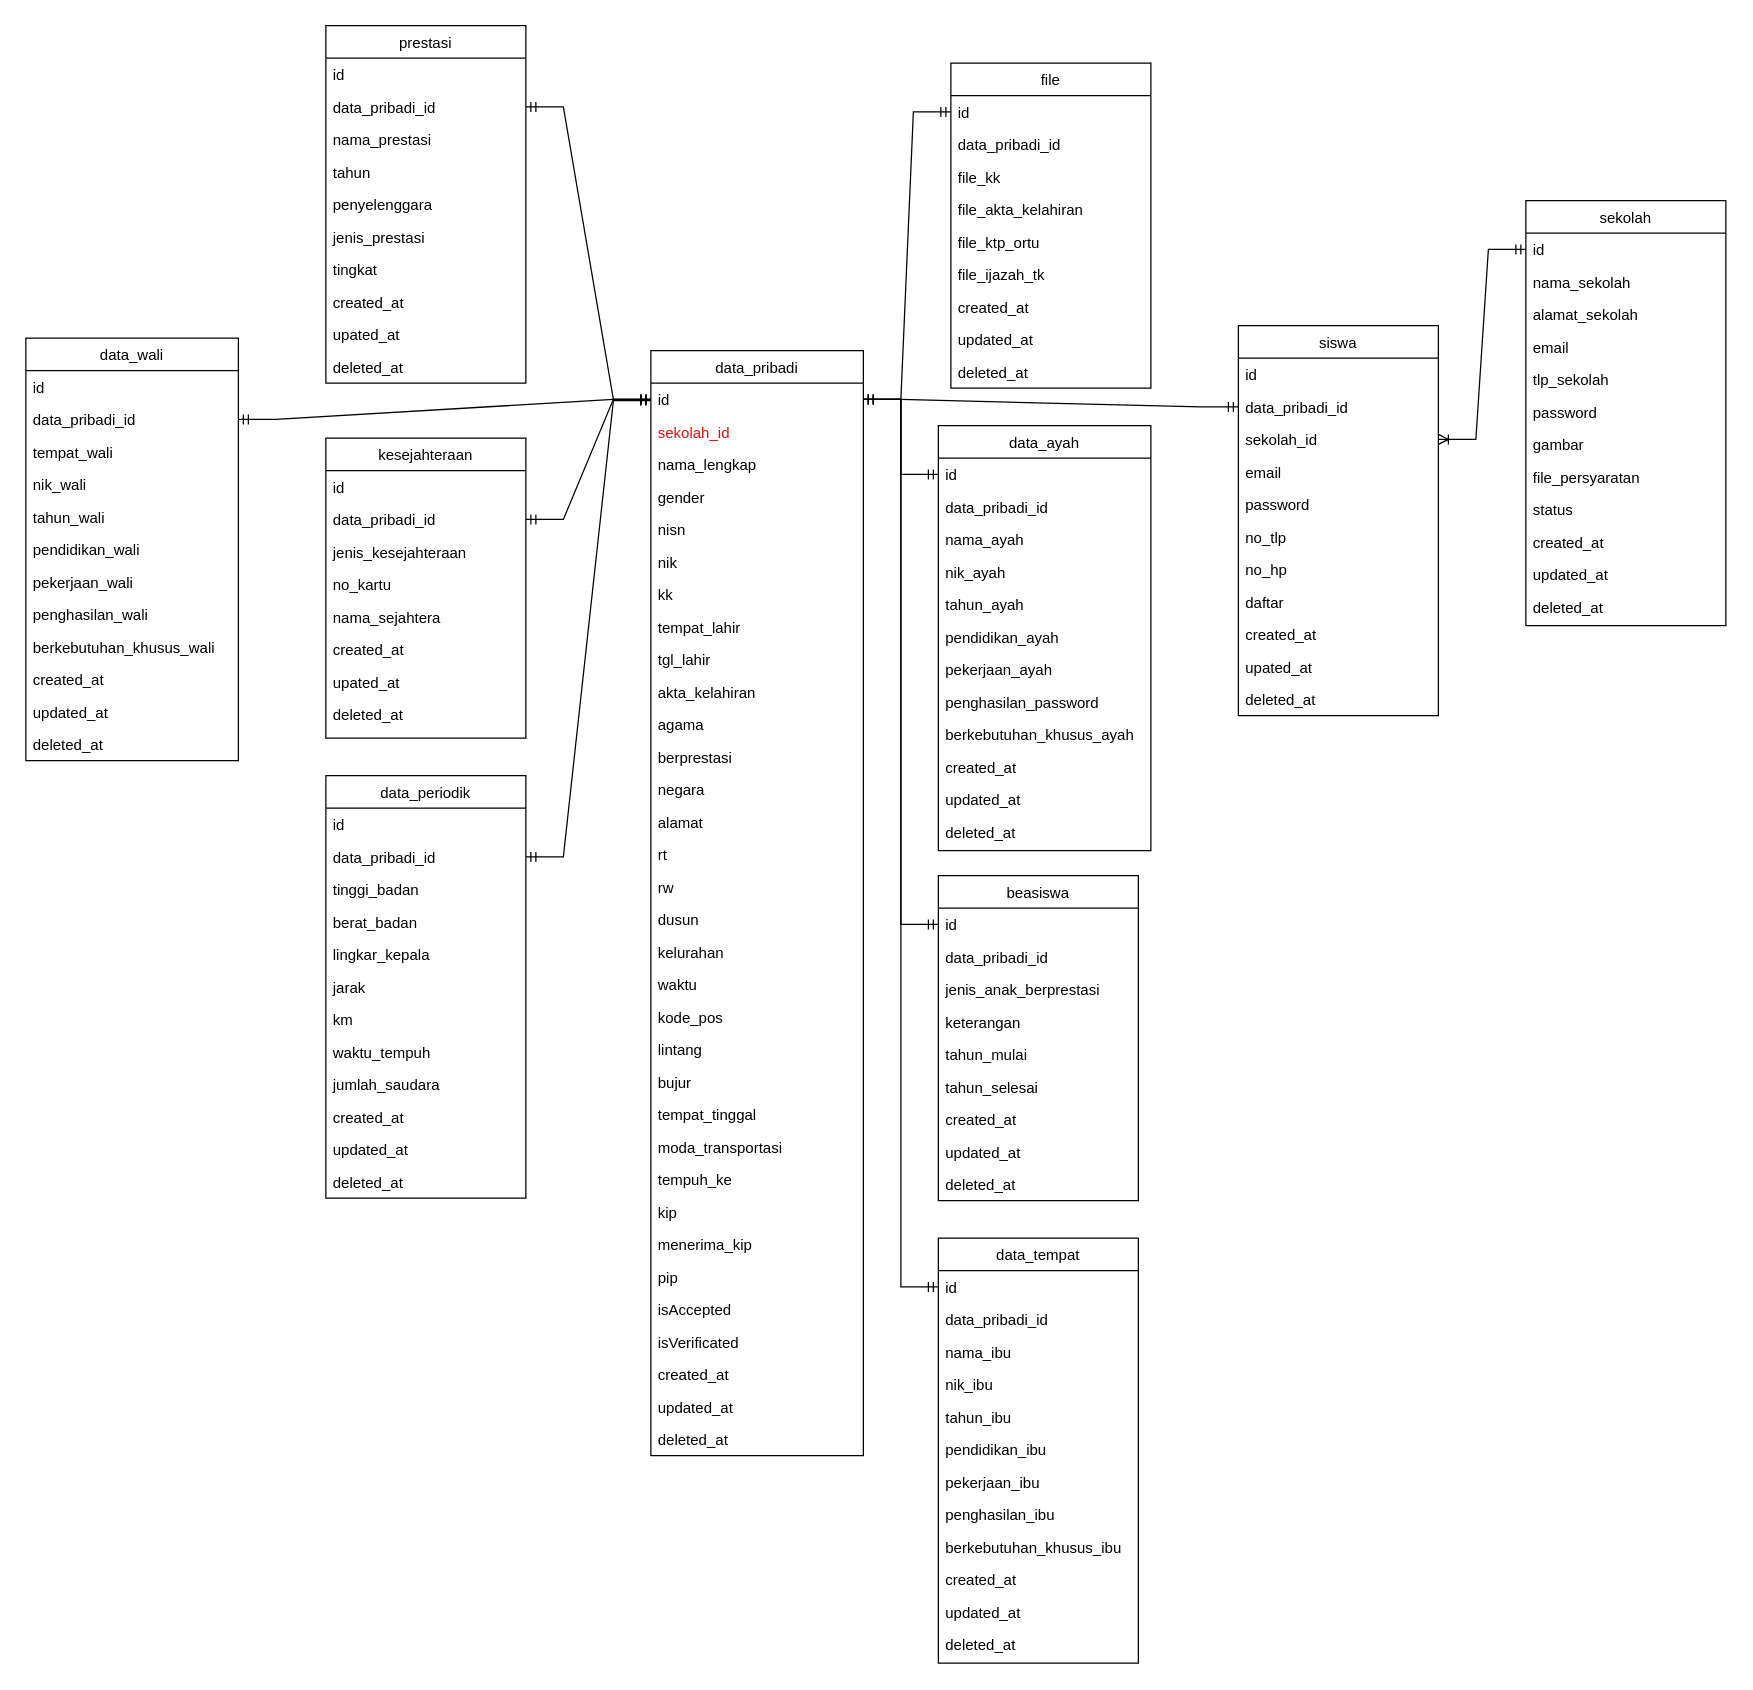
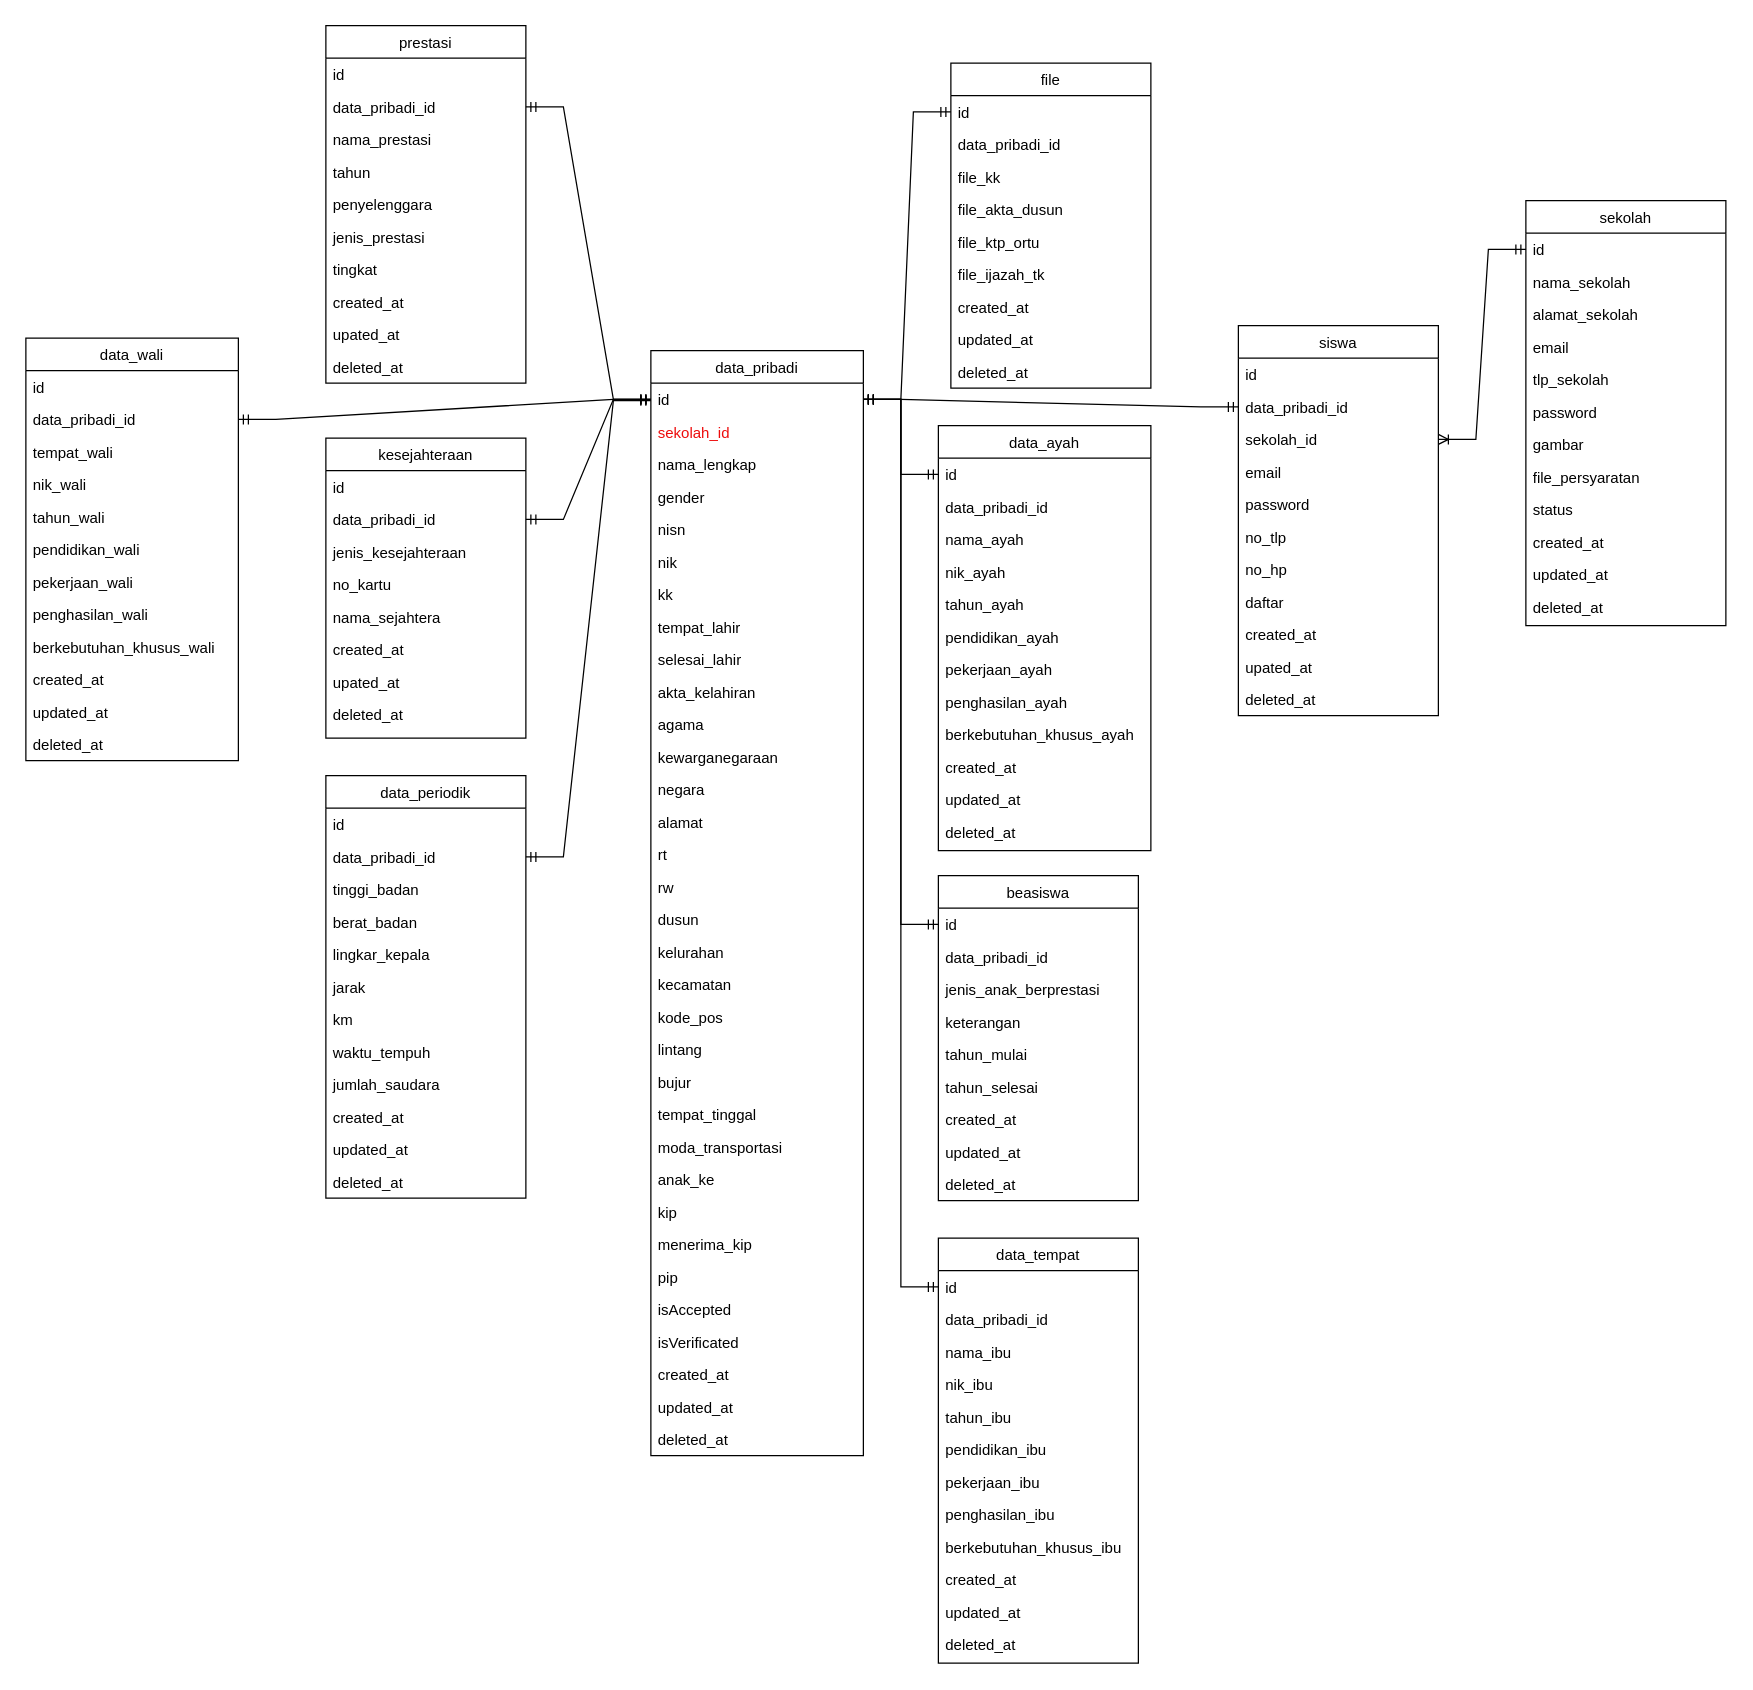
node "file_akta_kelahiran": label "file_akta_kelahiran" -> "file_akta_dusun"
node "tgl_lahir": label "tgl_lahir" -> "selesai_lahir"
node "penghasilan_password": label "penghasilan_password" -> "penghasilan_ayah"
node "berprestasi": label "berprestasi" -> "kewarganegaraan"
node "waktu": label "waktu" -> "kecamatan"
node "tempuh_ke": label "tempuh_ke" -> "anak_ke"
